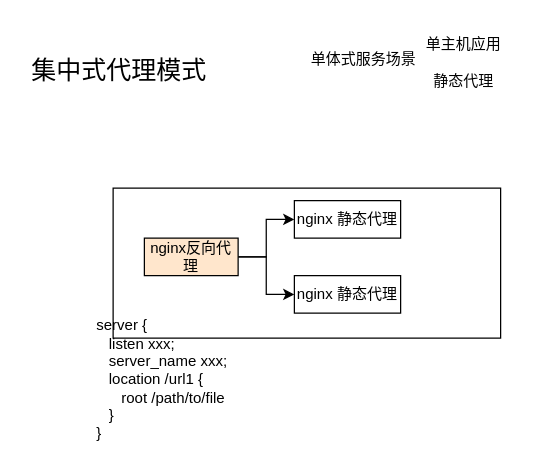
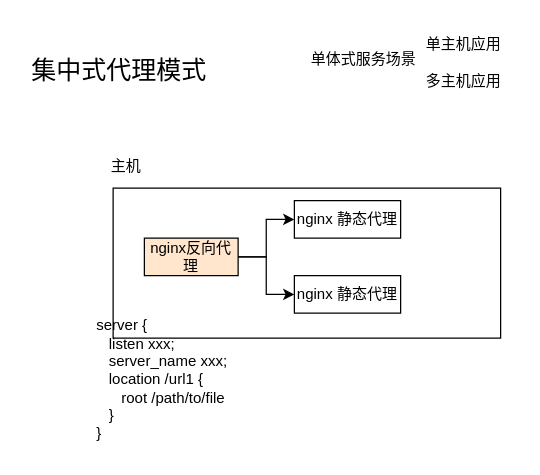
node "静态代理": label "静态代理" -> "多主机应用"
node "主机": added
